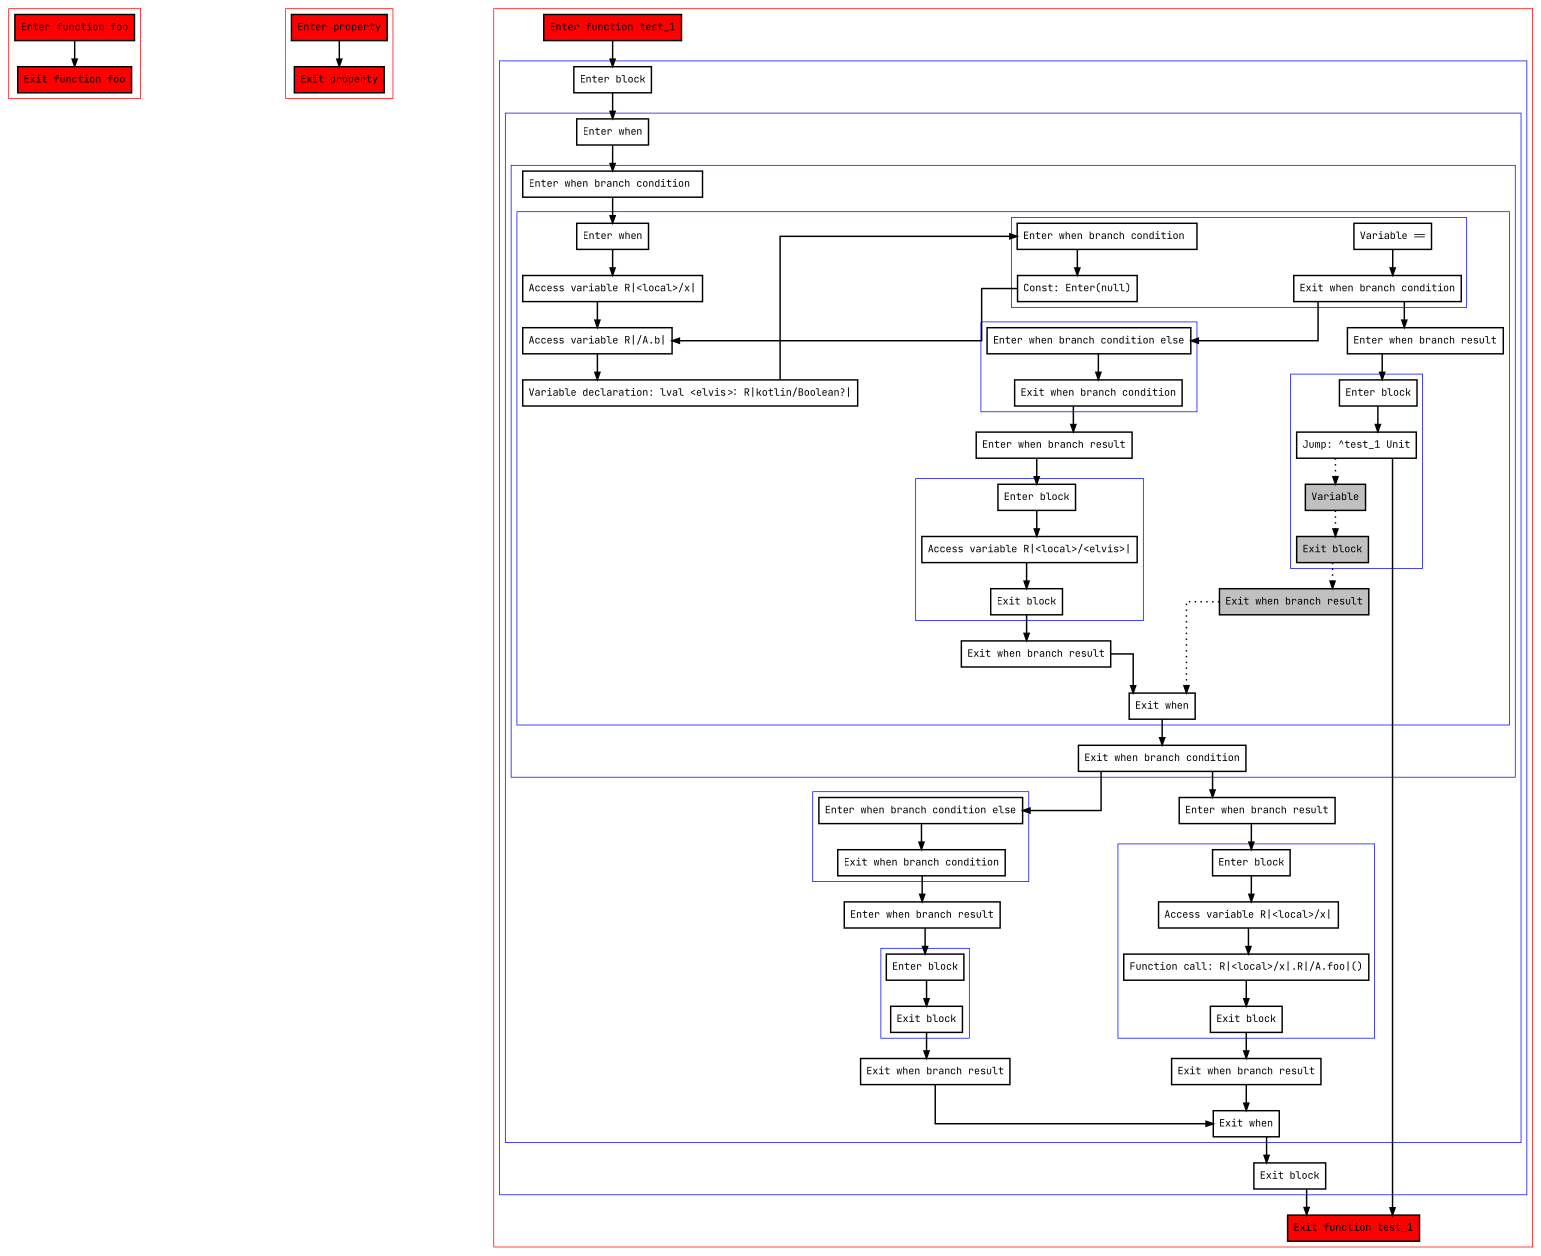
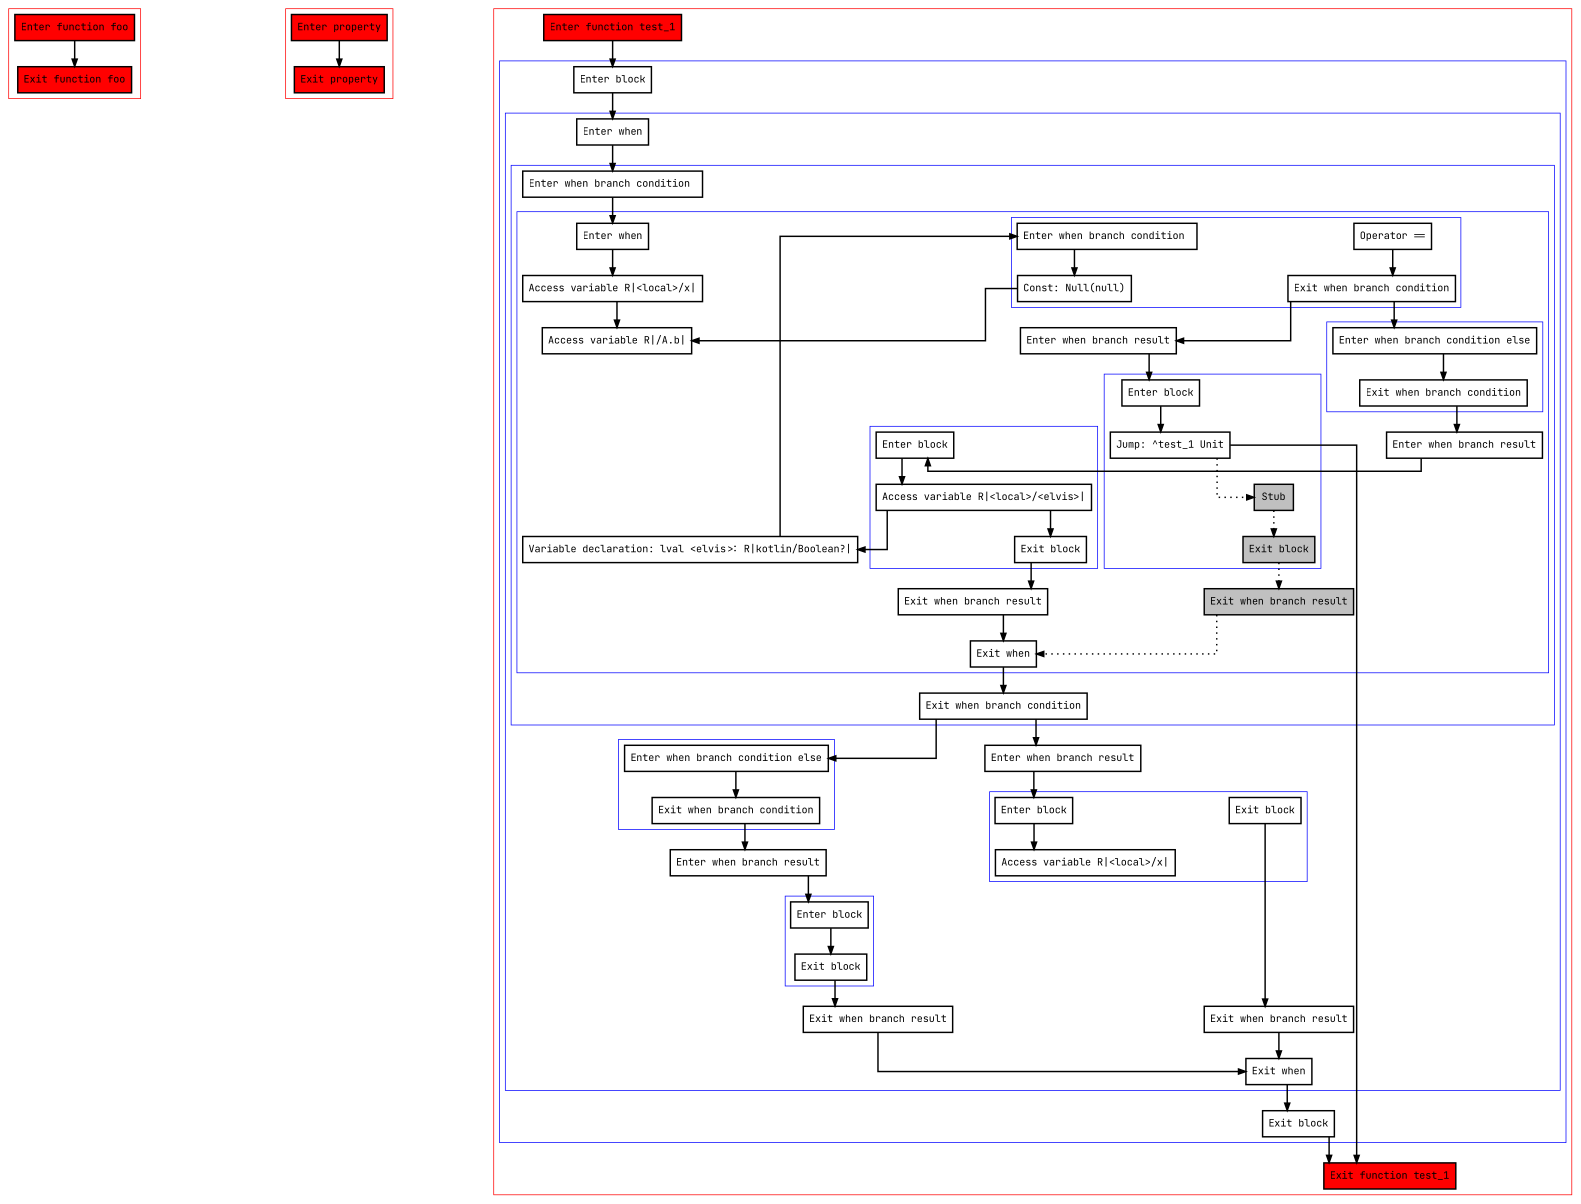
node "Variable ==": label "Variable ==" -> "Operator =="
node "Const: Enter(null)": label "Const: Enter(null)" -> "Const: Null(null)"
edge "Access variable R|/A.b|" -> "Variable declaration: lval <elvis>: R|kotlin/Boolean?|": now "Access variable R|<local>/<elvis>|" -> "Variable declaration: lval <elvis>: R|kotlin/Boolean?|"
node "Variable": label "Variable" -> "Stub"
node "Function call: R|<local>/x|.R|/A.foo|()": removed
